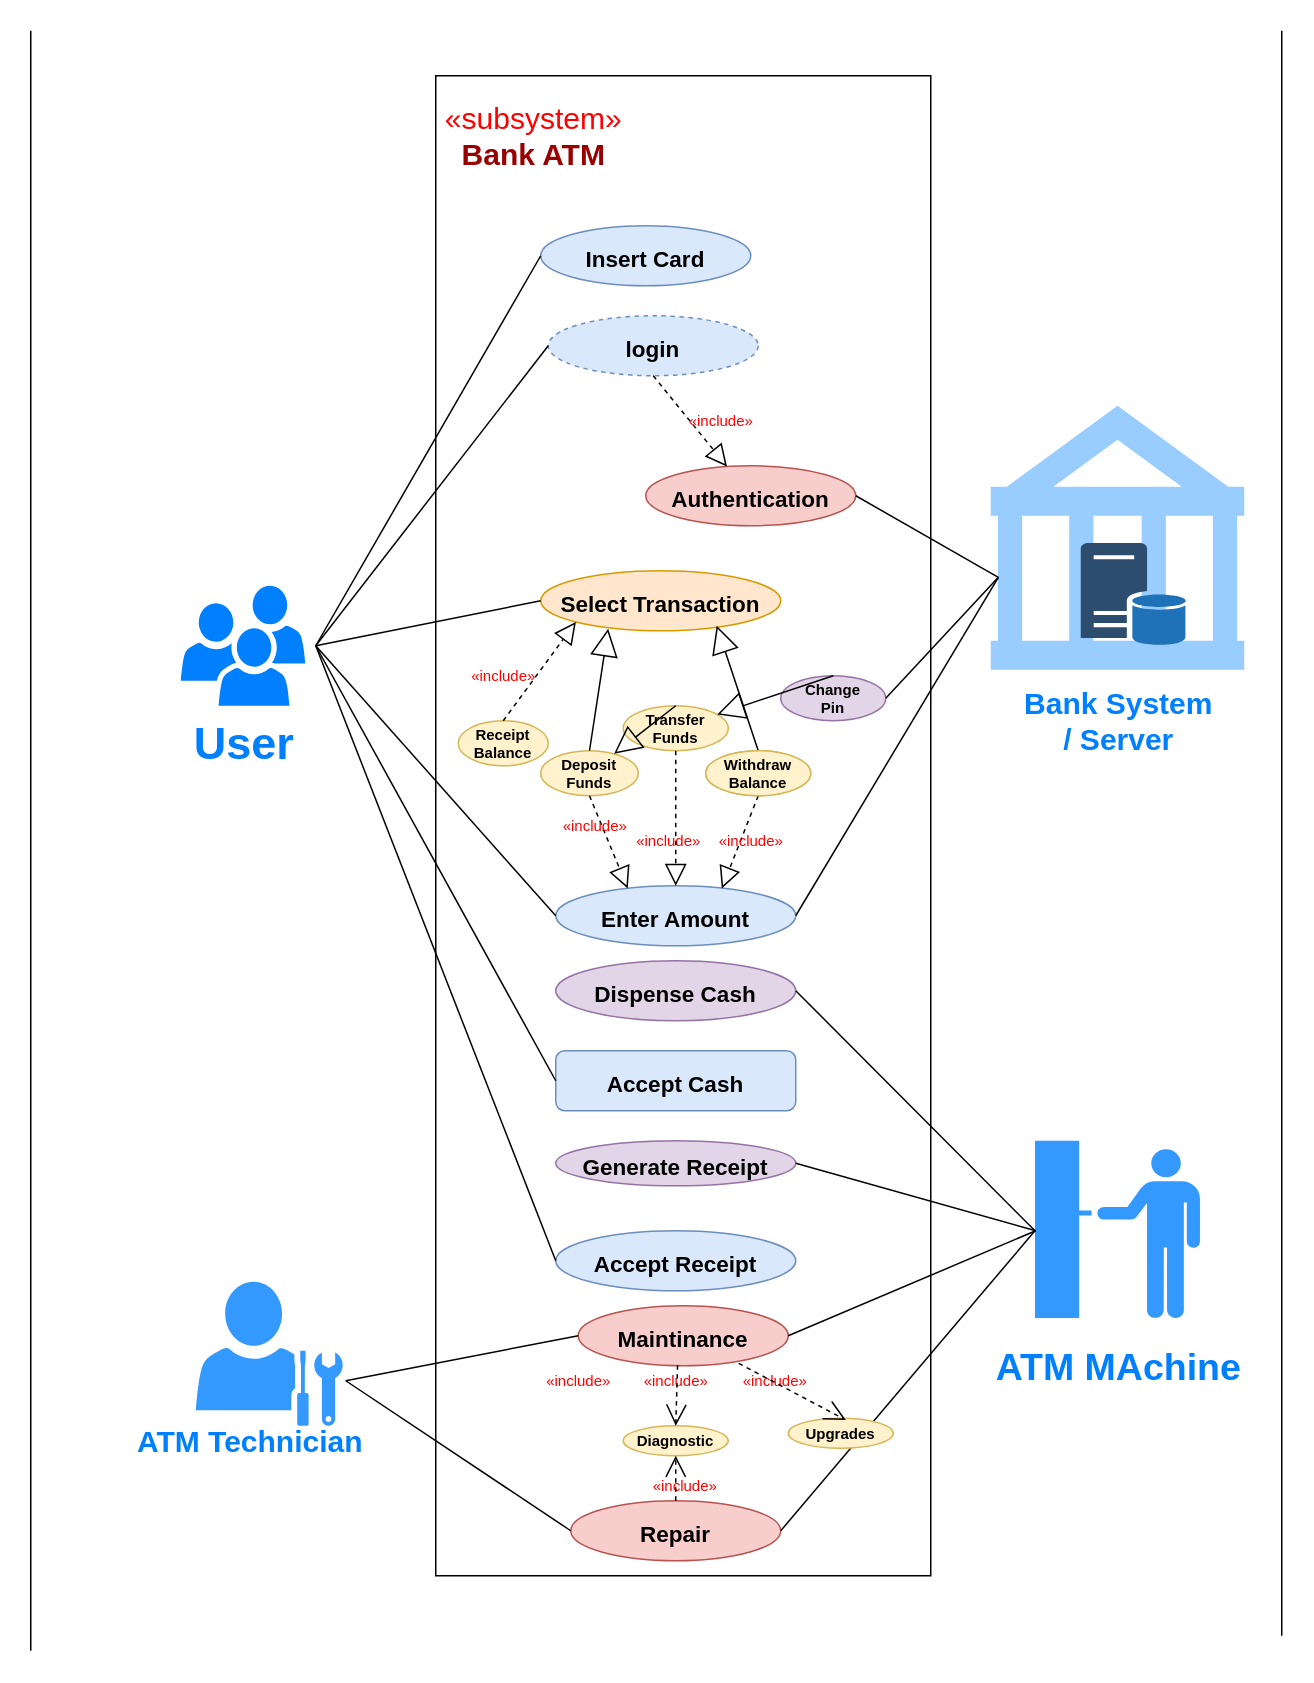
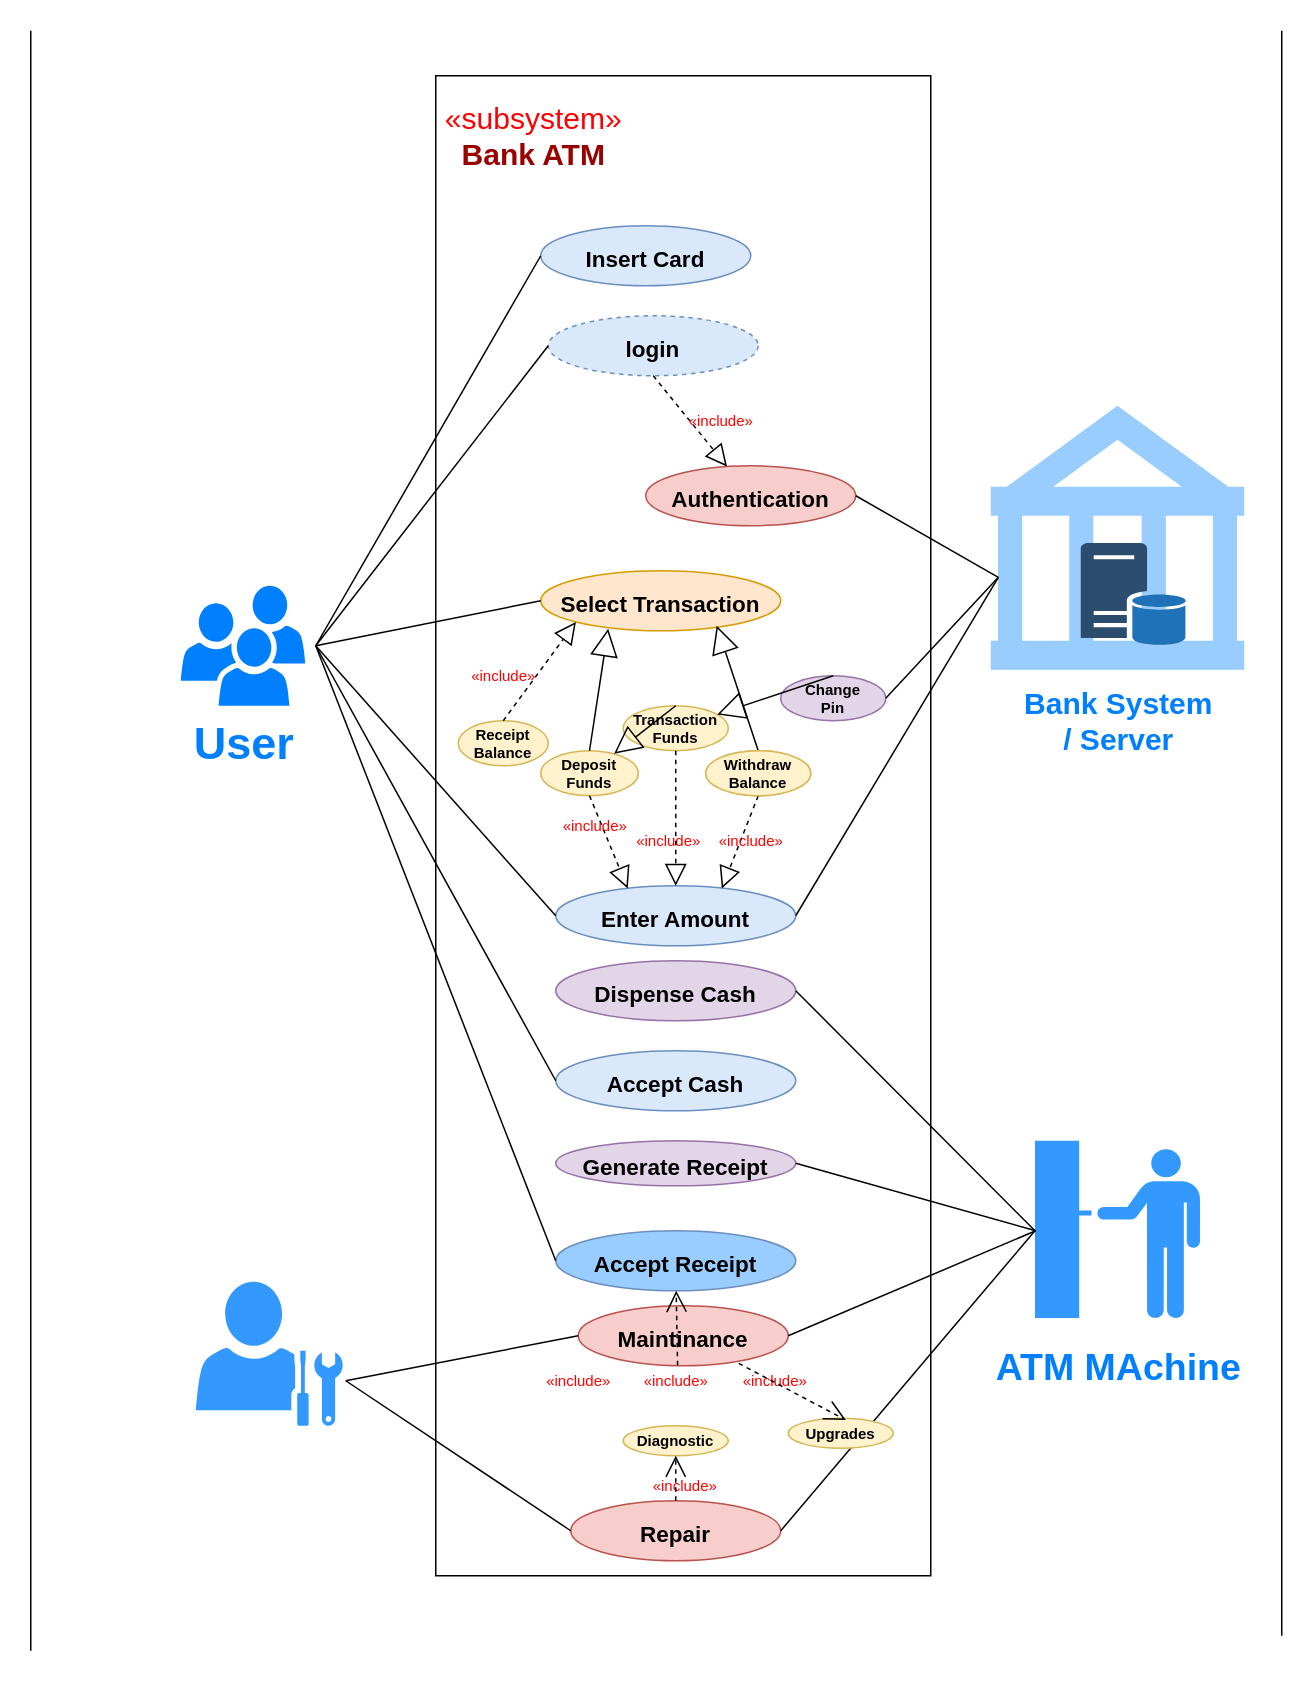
node "Transfer Funds": label "Transfer Funds" -> "Transaction Funds"
node "Accept Cash": shape rounded rectangle -> ellipse
node "Accept Receipt": fillcolor #dae8fc -> #99ccff
edge "Maintinance" -> "Diagnostic": now "Maintinance" -> "Accept Receipt"
node "ATM Technician": removed
